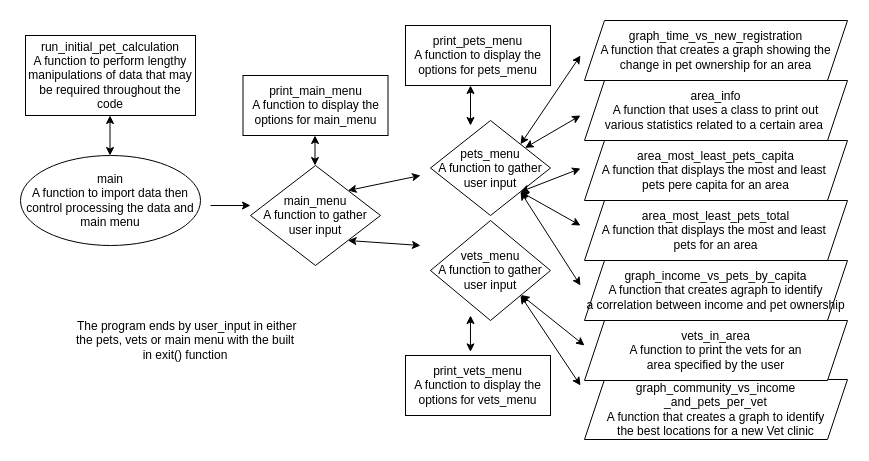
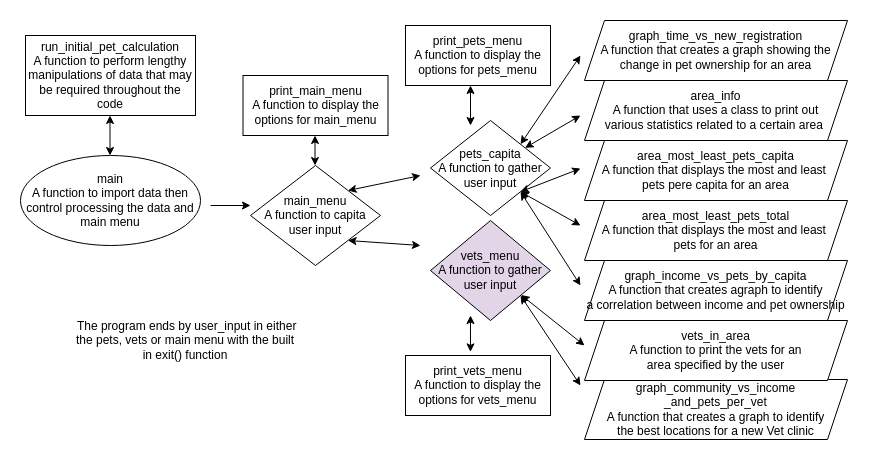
node "pets_menu A function to gather user input": label "pets_menu A function to gather user input" -> "pets_capita A function to gather user input"
node "main_menu A function to gather user input": label "main_menu A function to gather user input" -> "main_menu A function to capita user input"
node "vets_menu A function to gather user input": fillcolor #ffffff -> #e1d5e7
